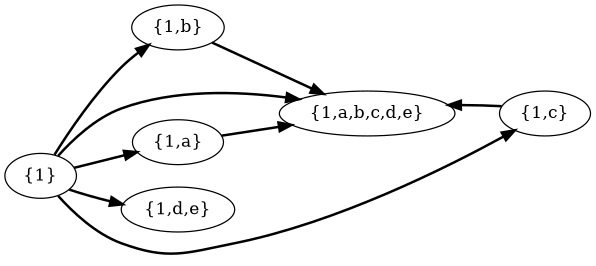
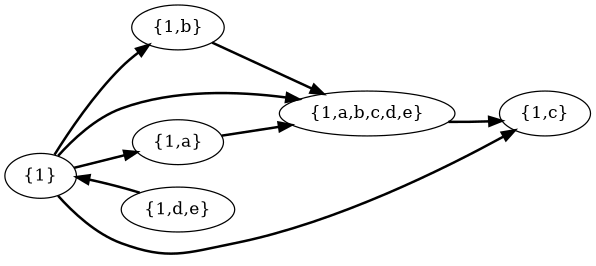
edge "{1,c}" -> "{1,a,b,c,d,e}": reversed
edge "{1}" -> "{1,d,e}": reversed
